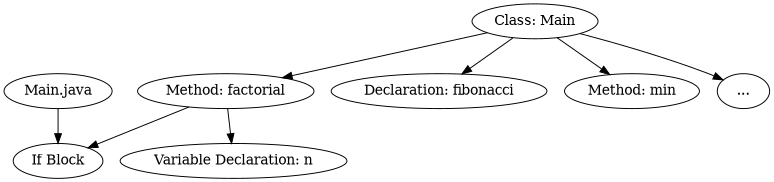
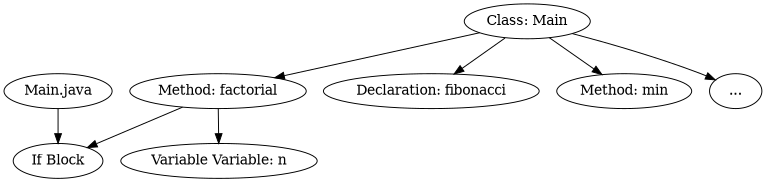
node "Variable Declaration: n": label "Variable Declaration: n" -> "Variable Variable: n"
